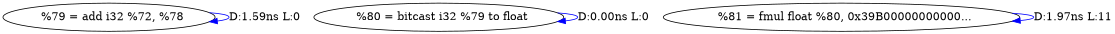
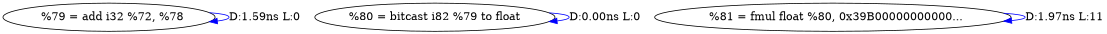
node "%80 = bitcast i32 %79 to float": label "%80 = bitcast i32 %79 to float" -> "%80 = bitcast i82 %79 to float"
